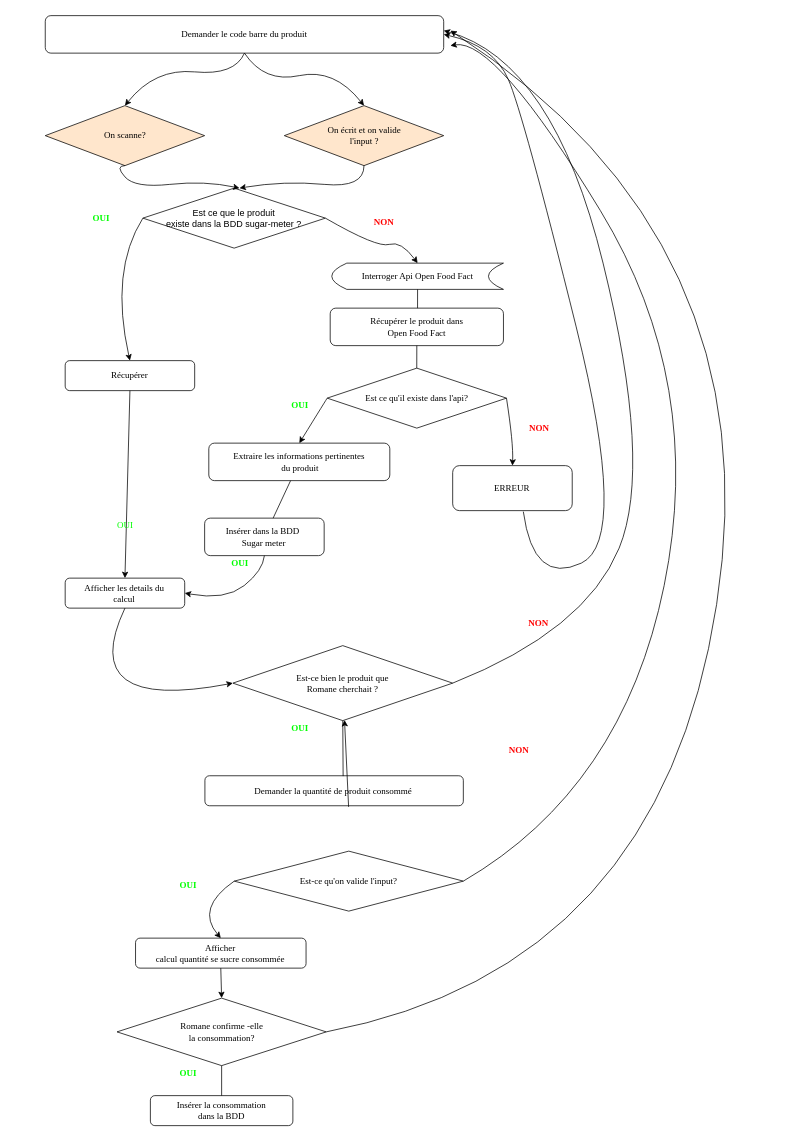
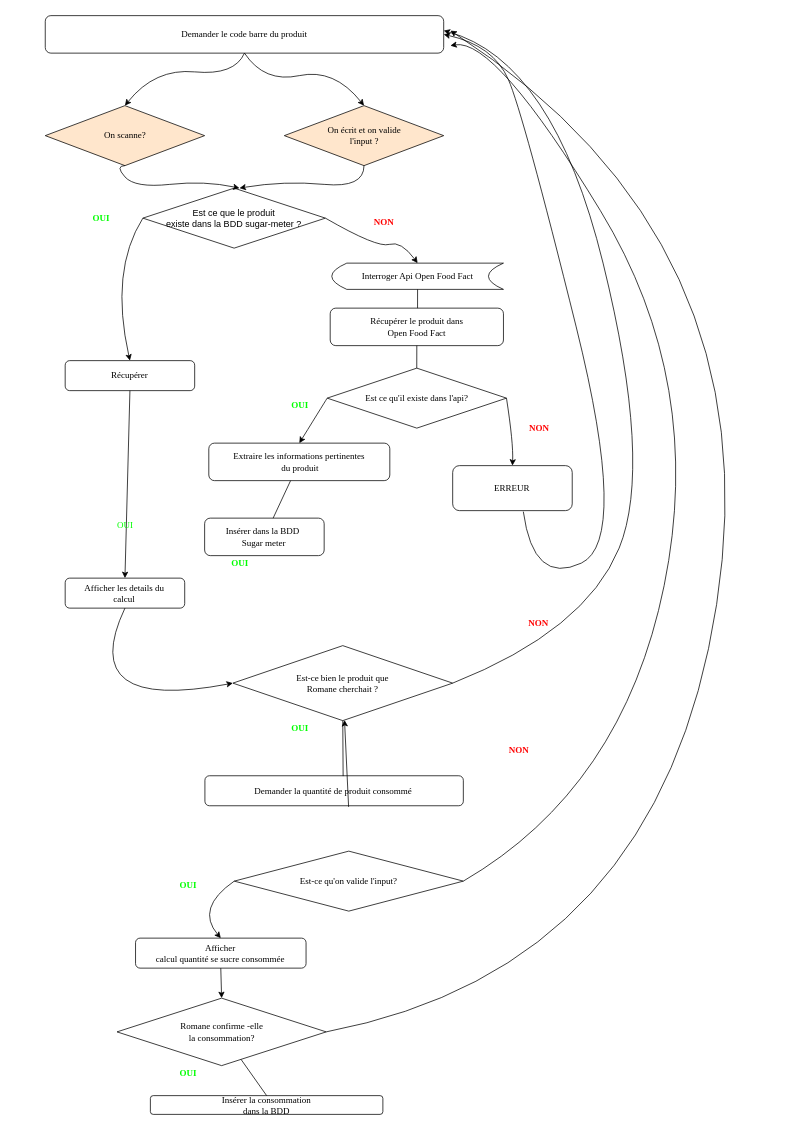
edge "Insérer dans la BDD Sugar meter" -> "Afficher les details du calcul": removed
node "Insérer la consommation dans la BDD": size 143x30 -> 233x19
